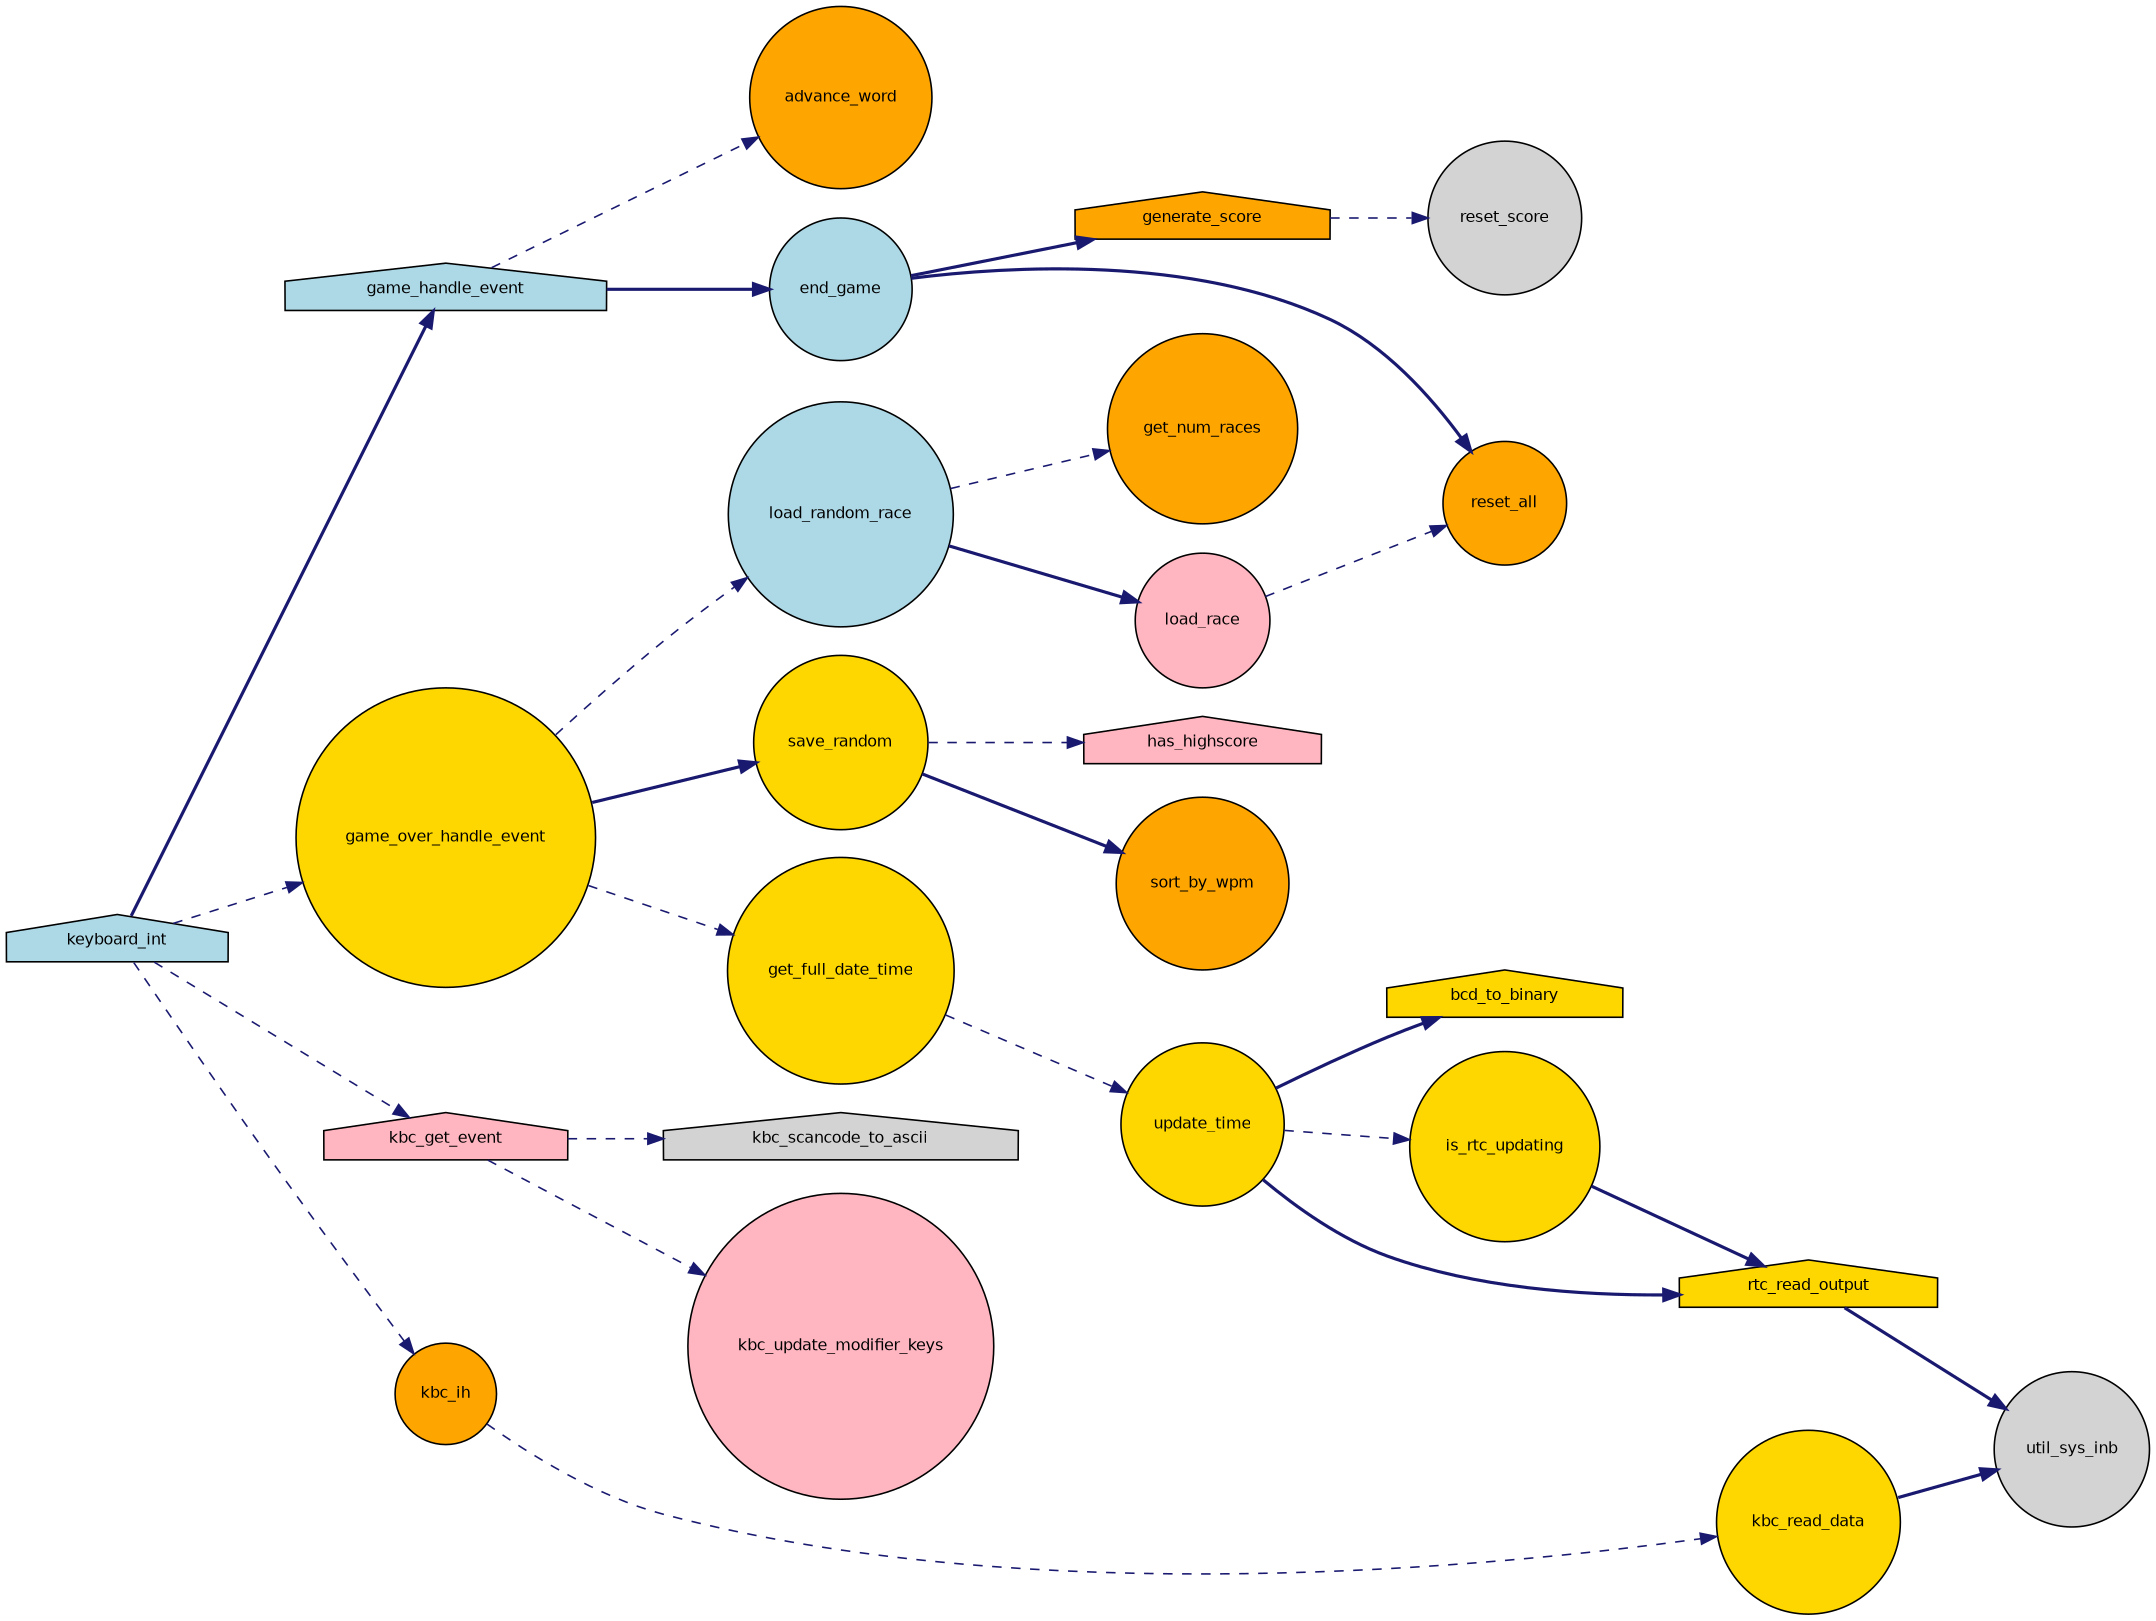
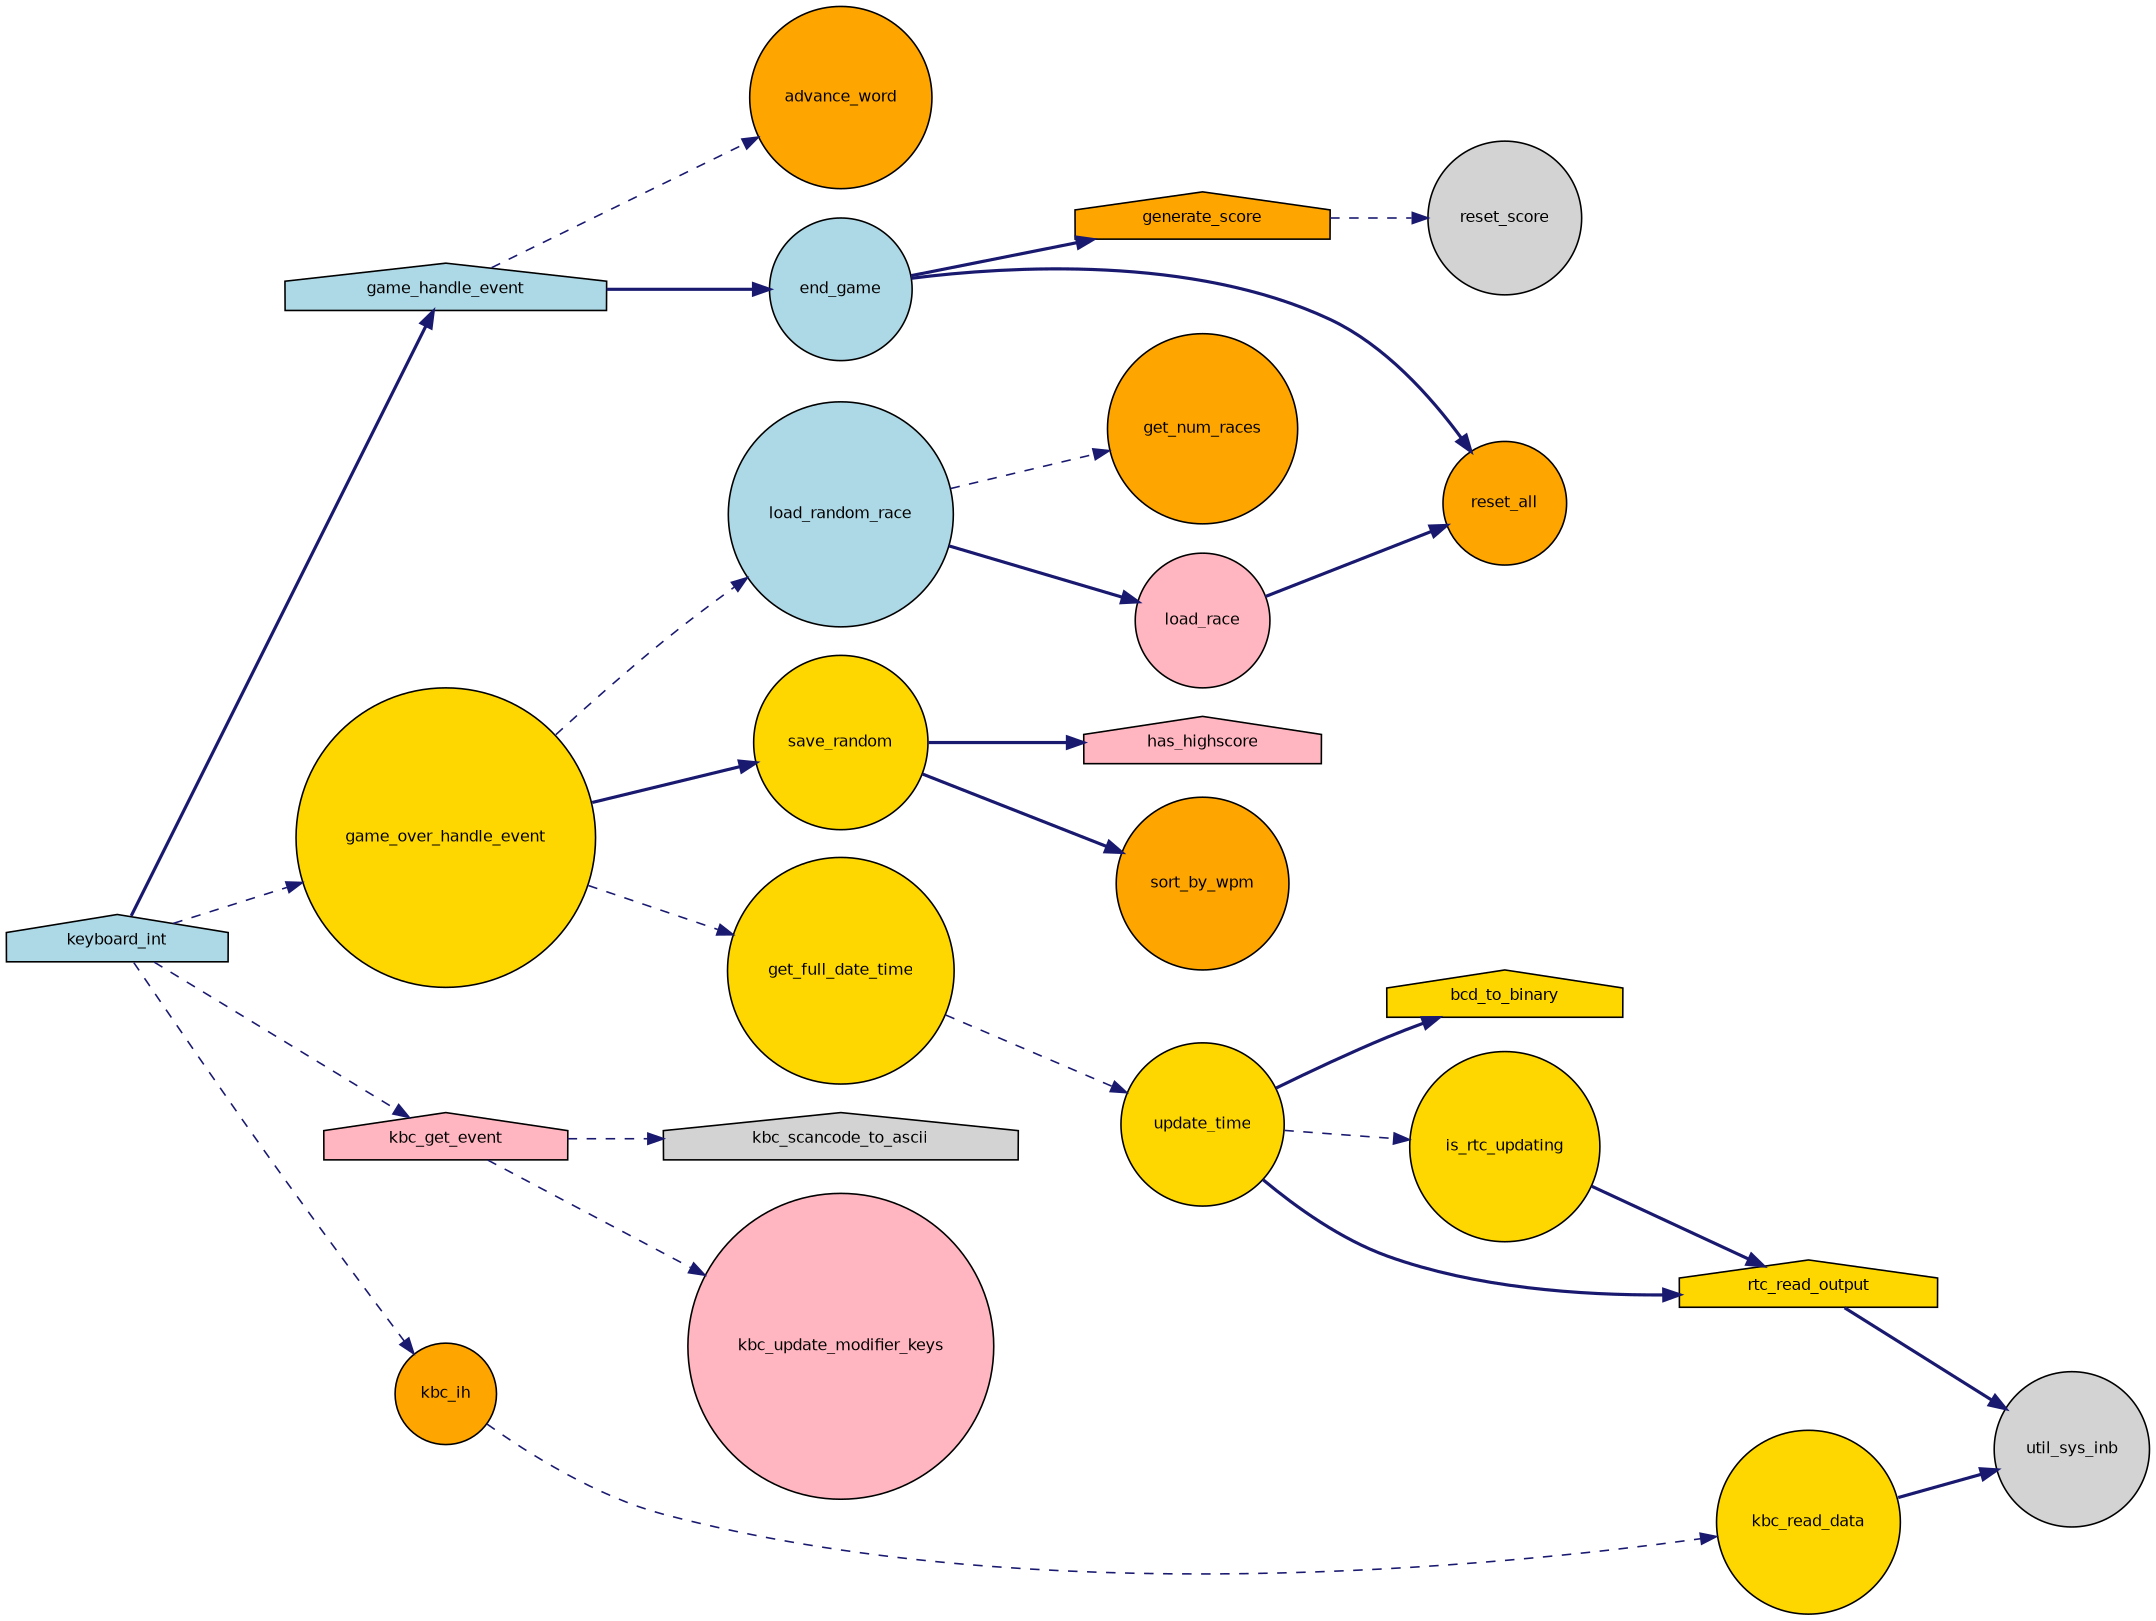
edge "load_race" -> "reset_all": style dashed -> bold
edge "save_random" -> "has_highscore": style dashed -> bold
